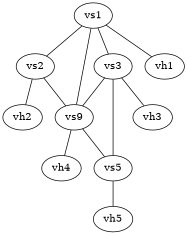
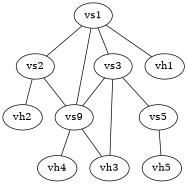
edge "vs9" -- "vs5": now "vs9" -- "vh3"
